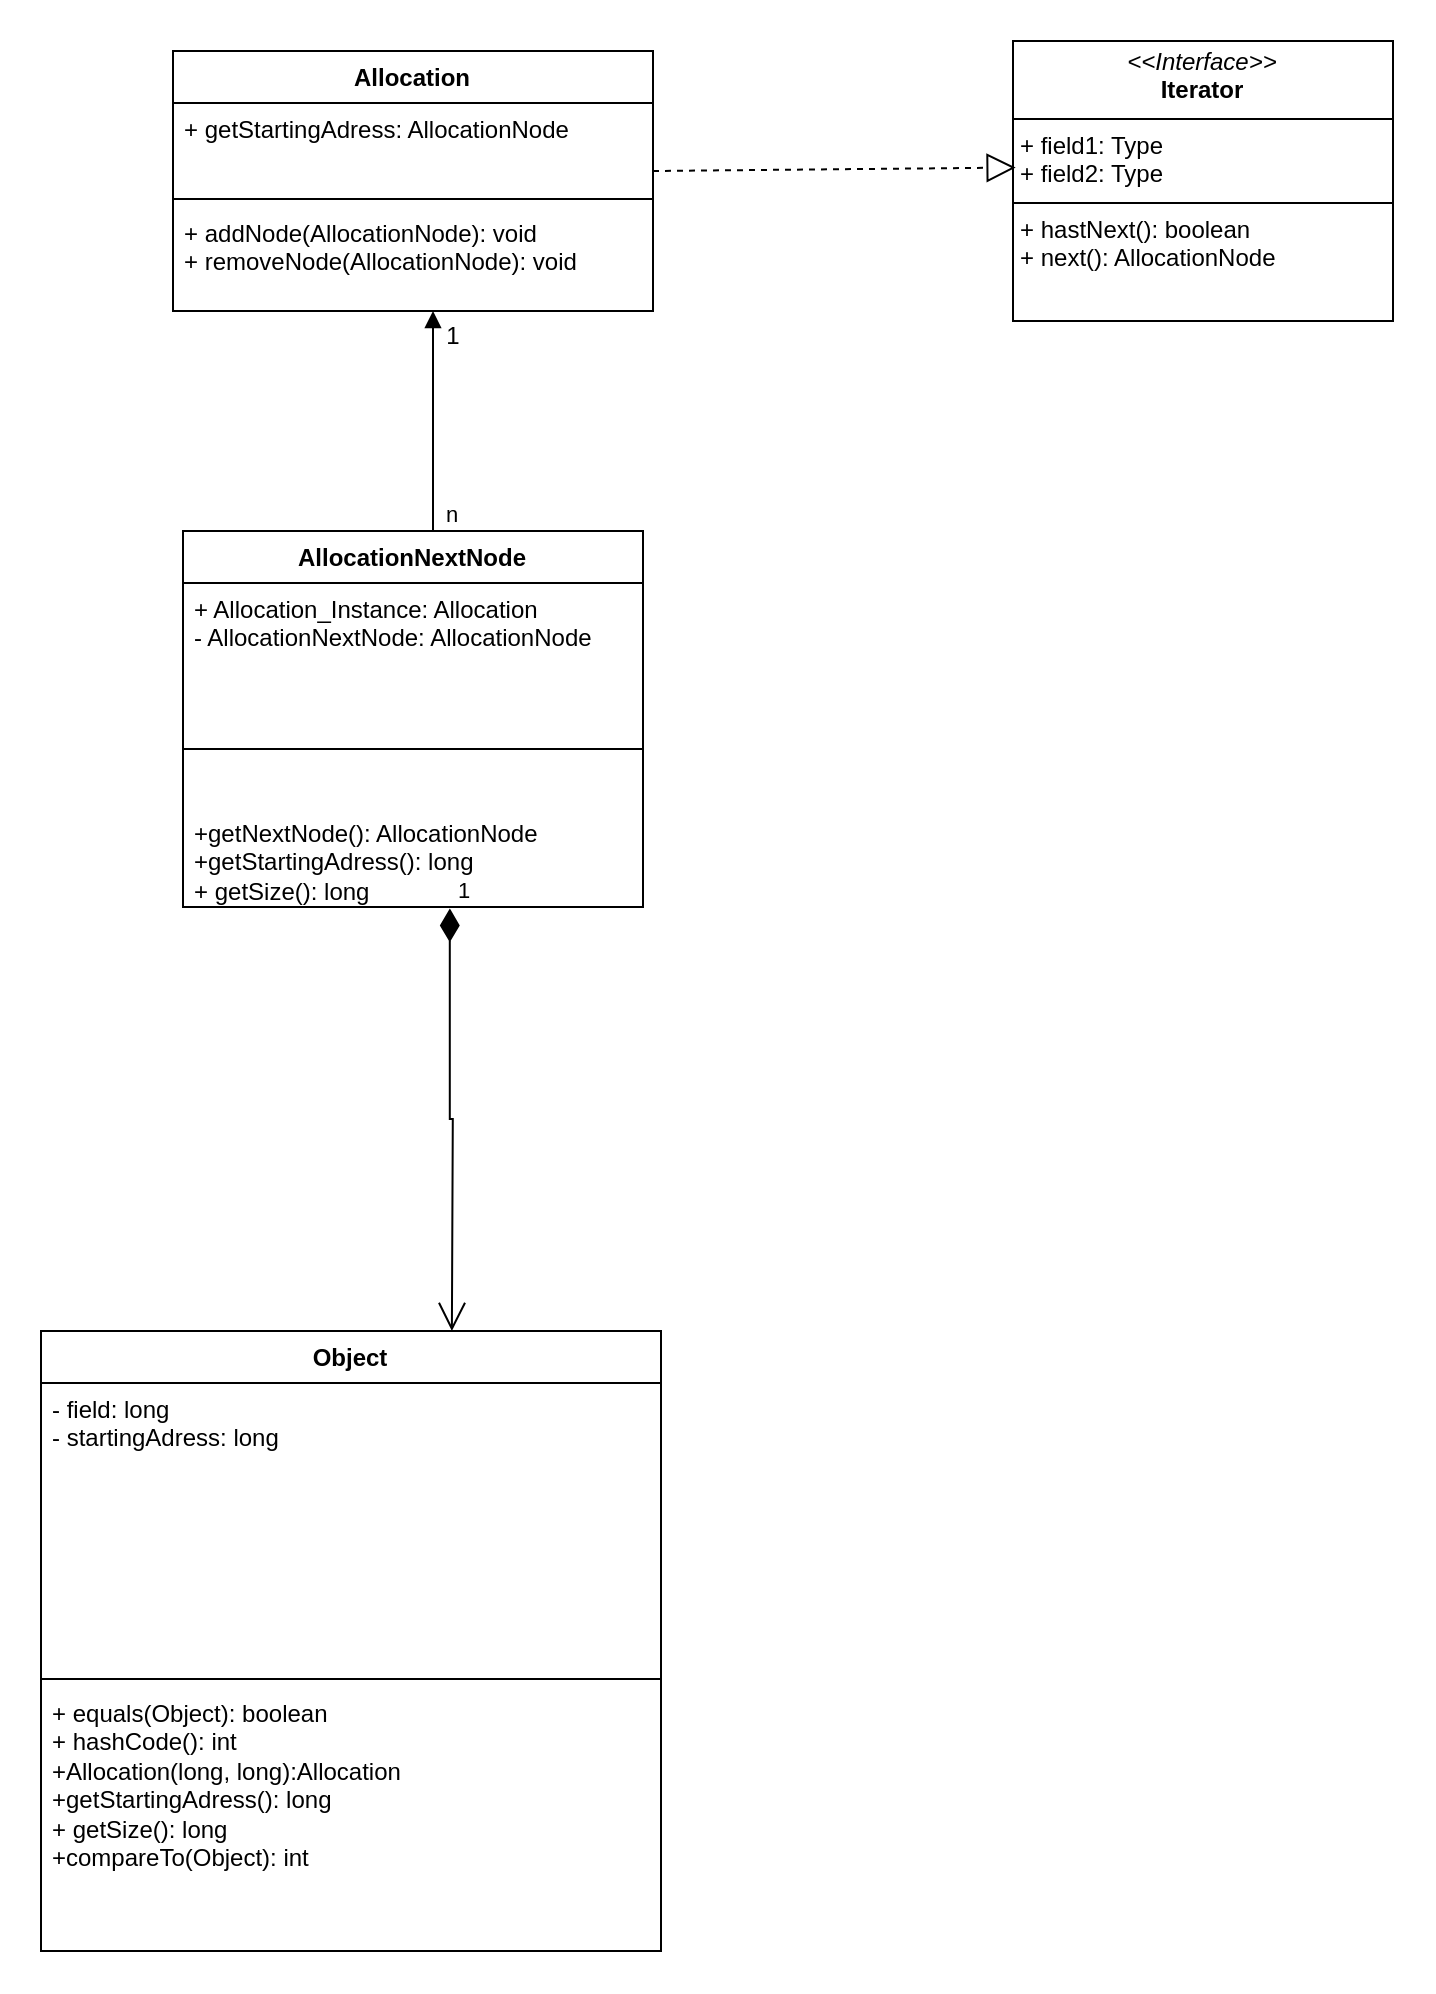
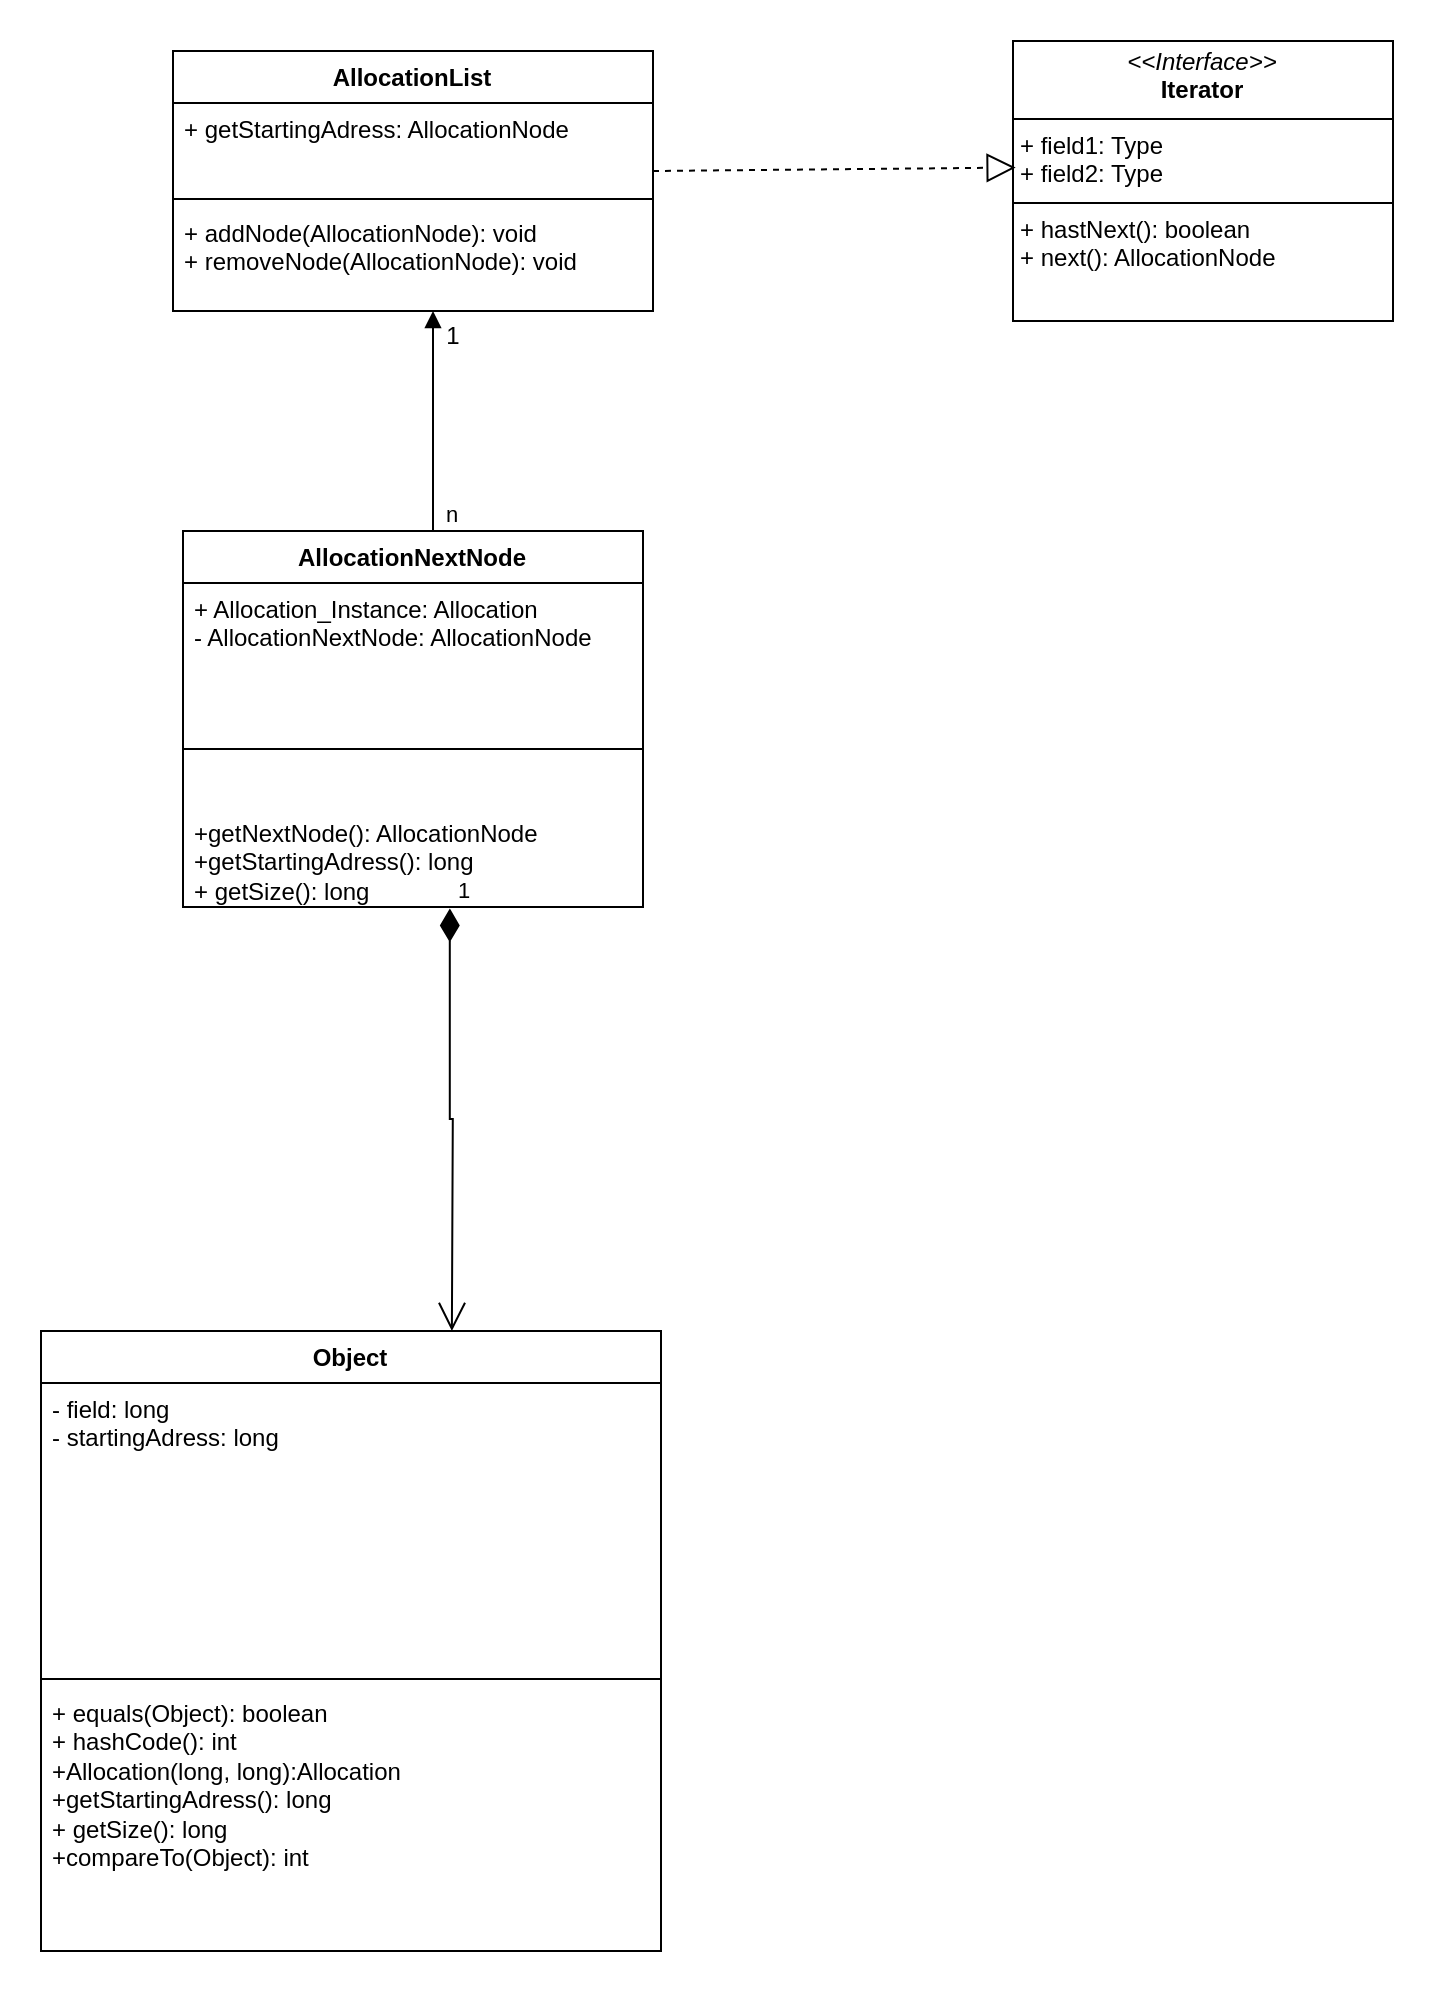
node "Allocation": label "Allocation" -> "AllocationList"
